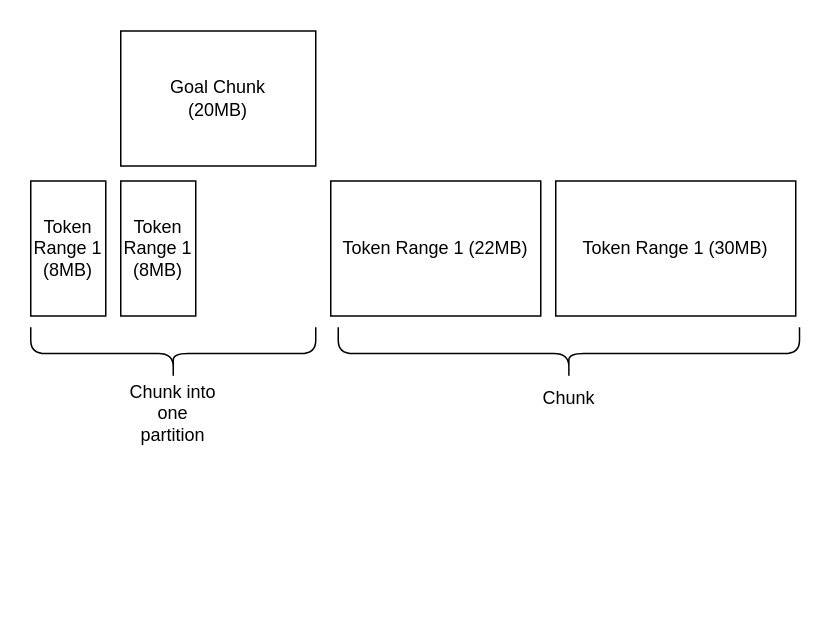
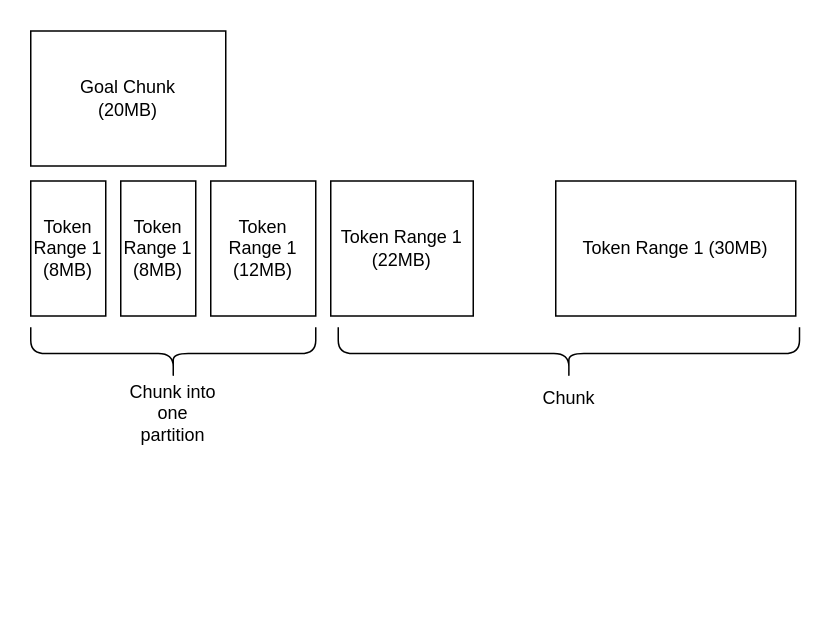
node "Goal Chunk (20MB)": moved (218, 98) -> (128, 98)
node "Token Range 1 (12MB)": added
node "Token Range 1 (22MB)": size 210x135 -> 143x135
